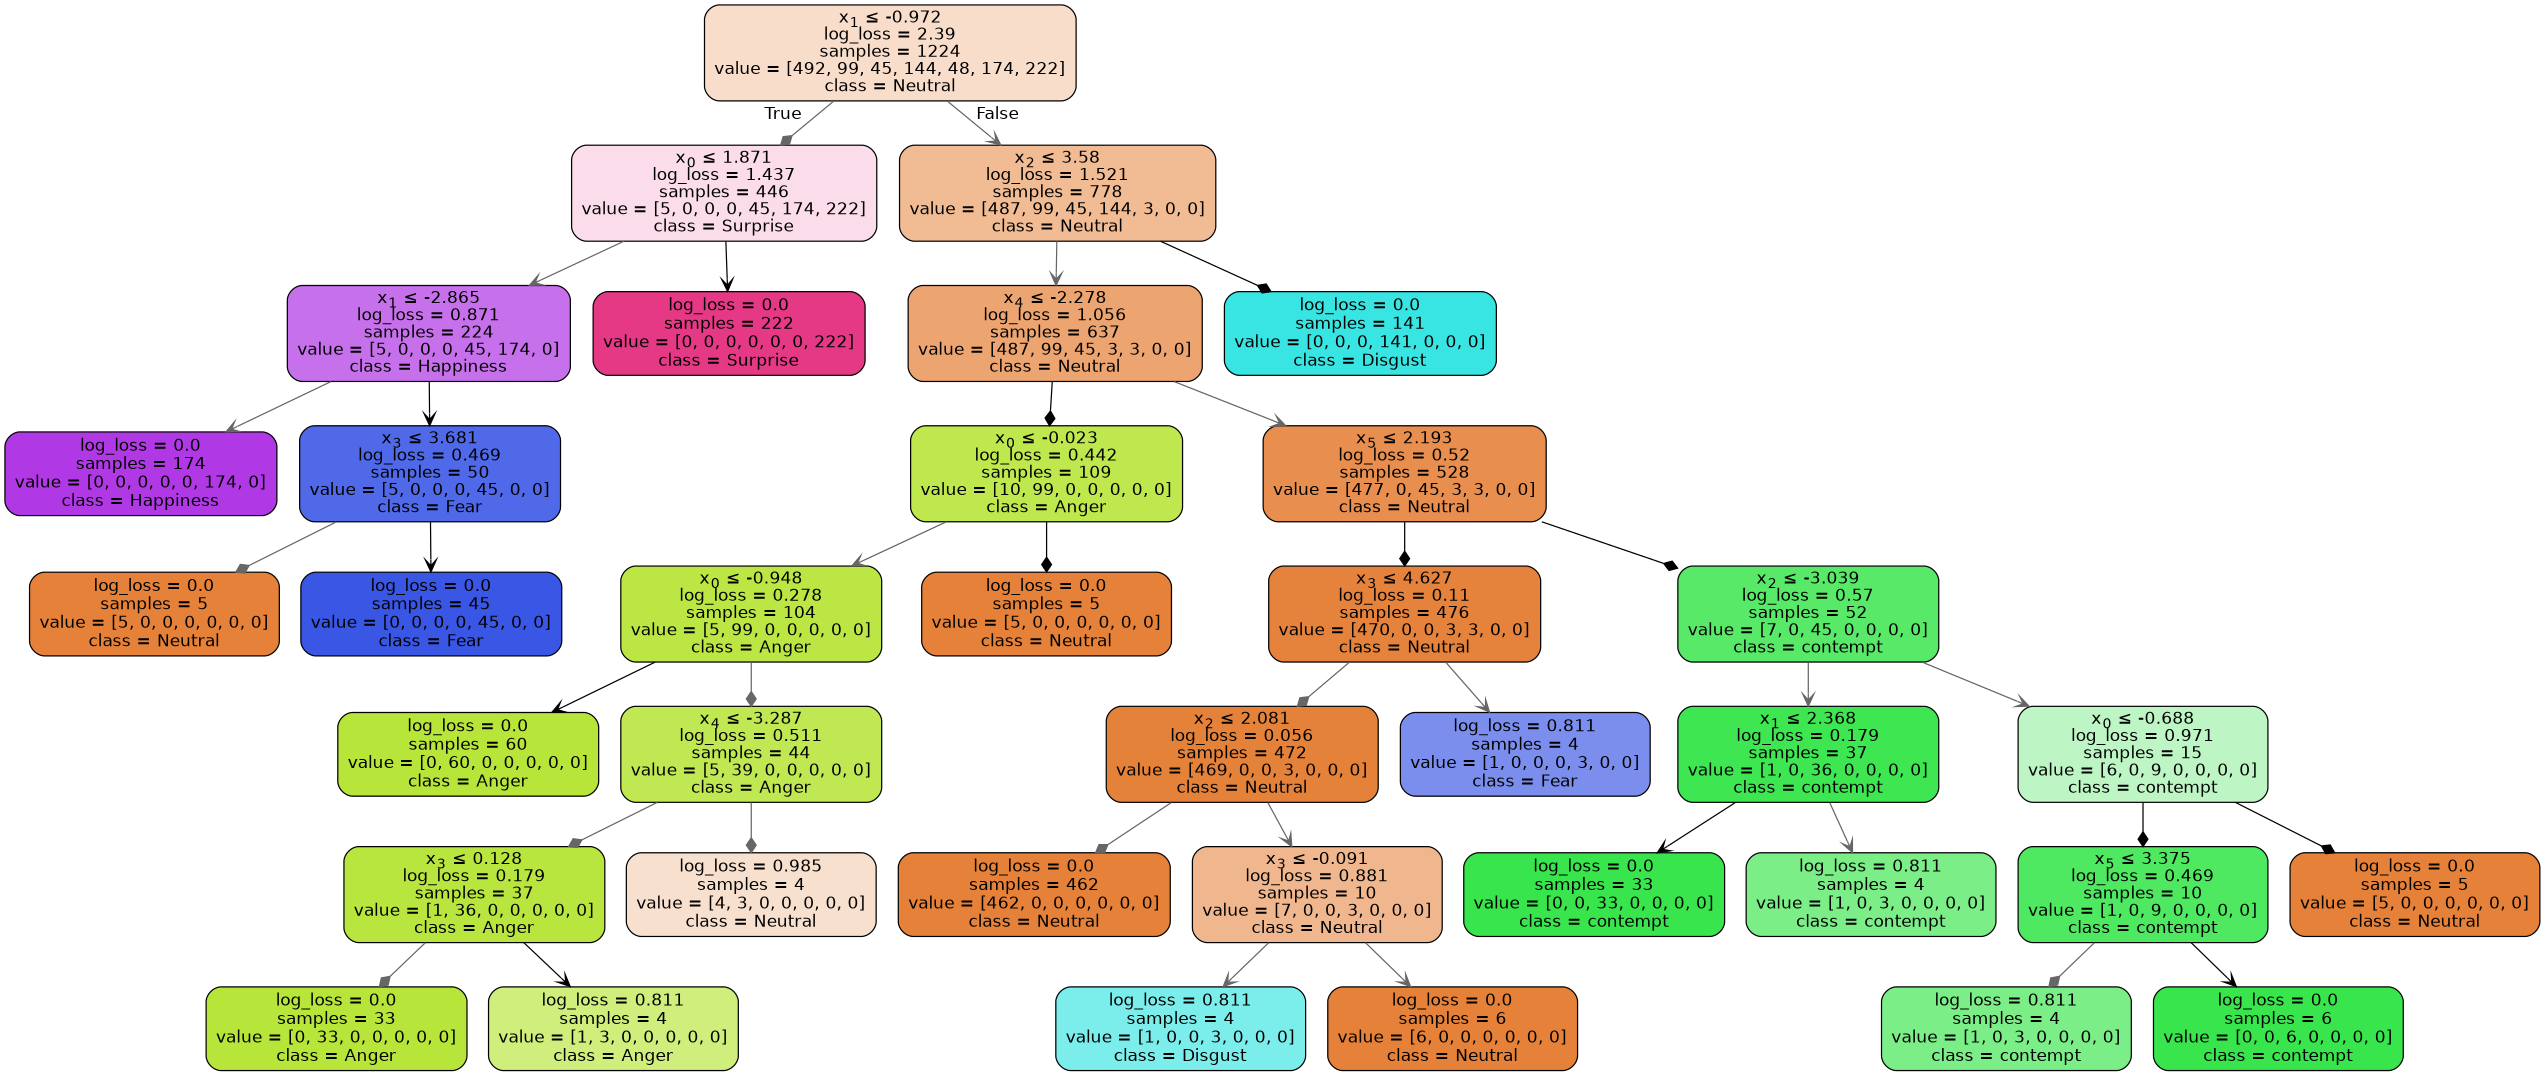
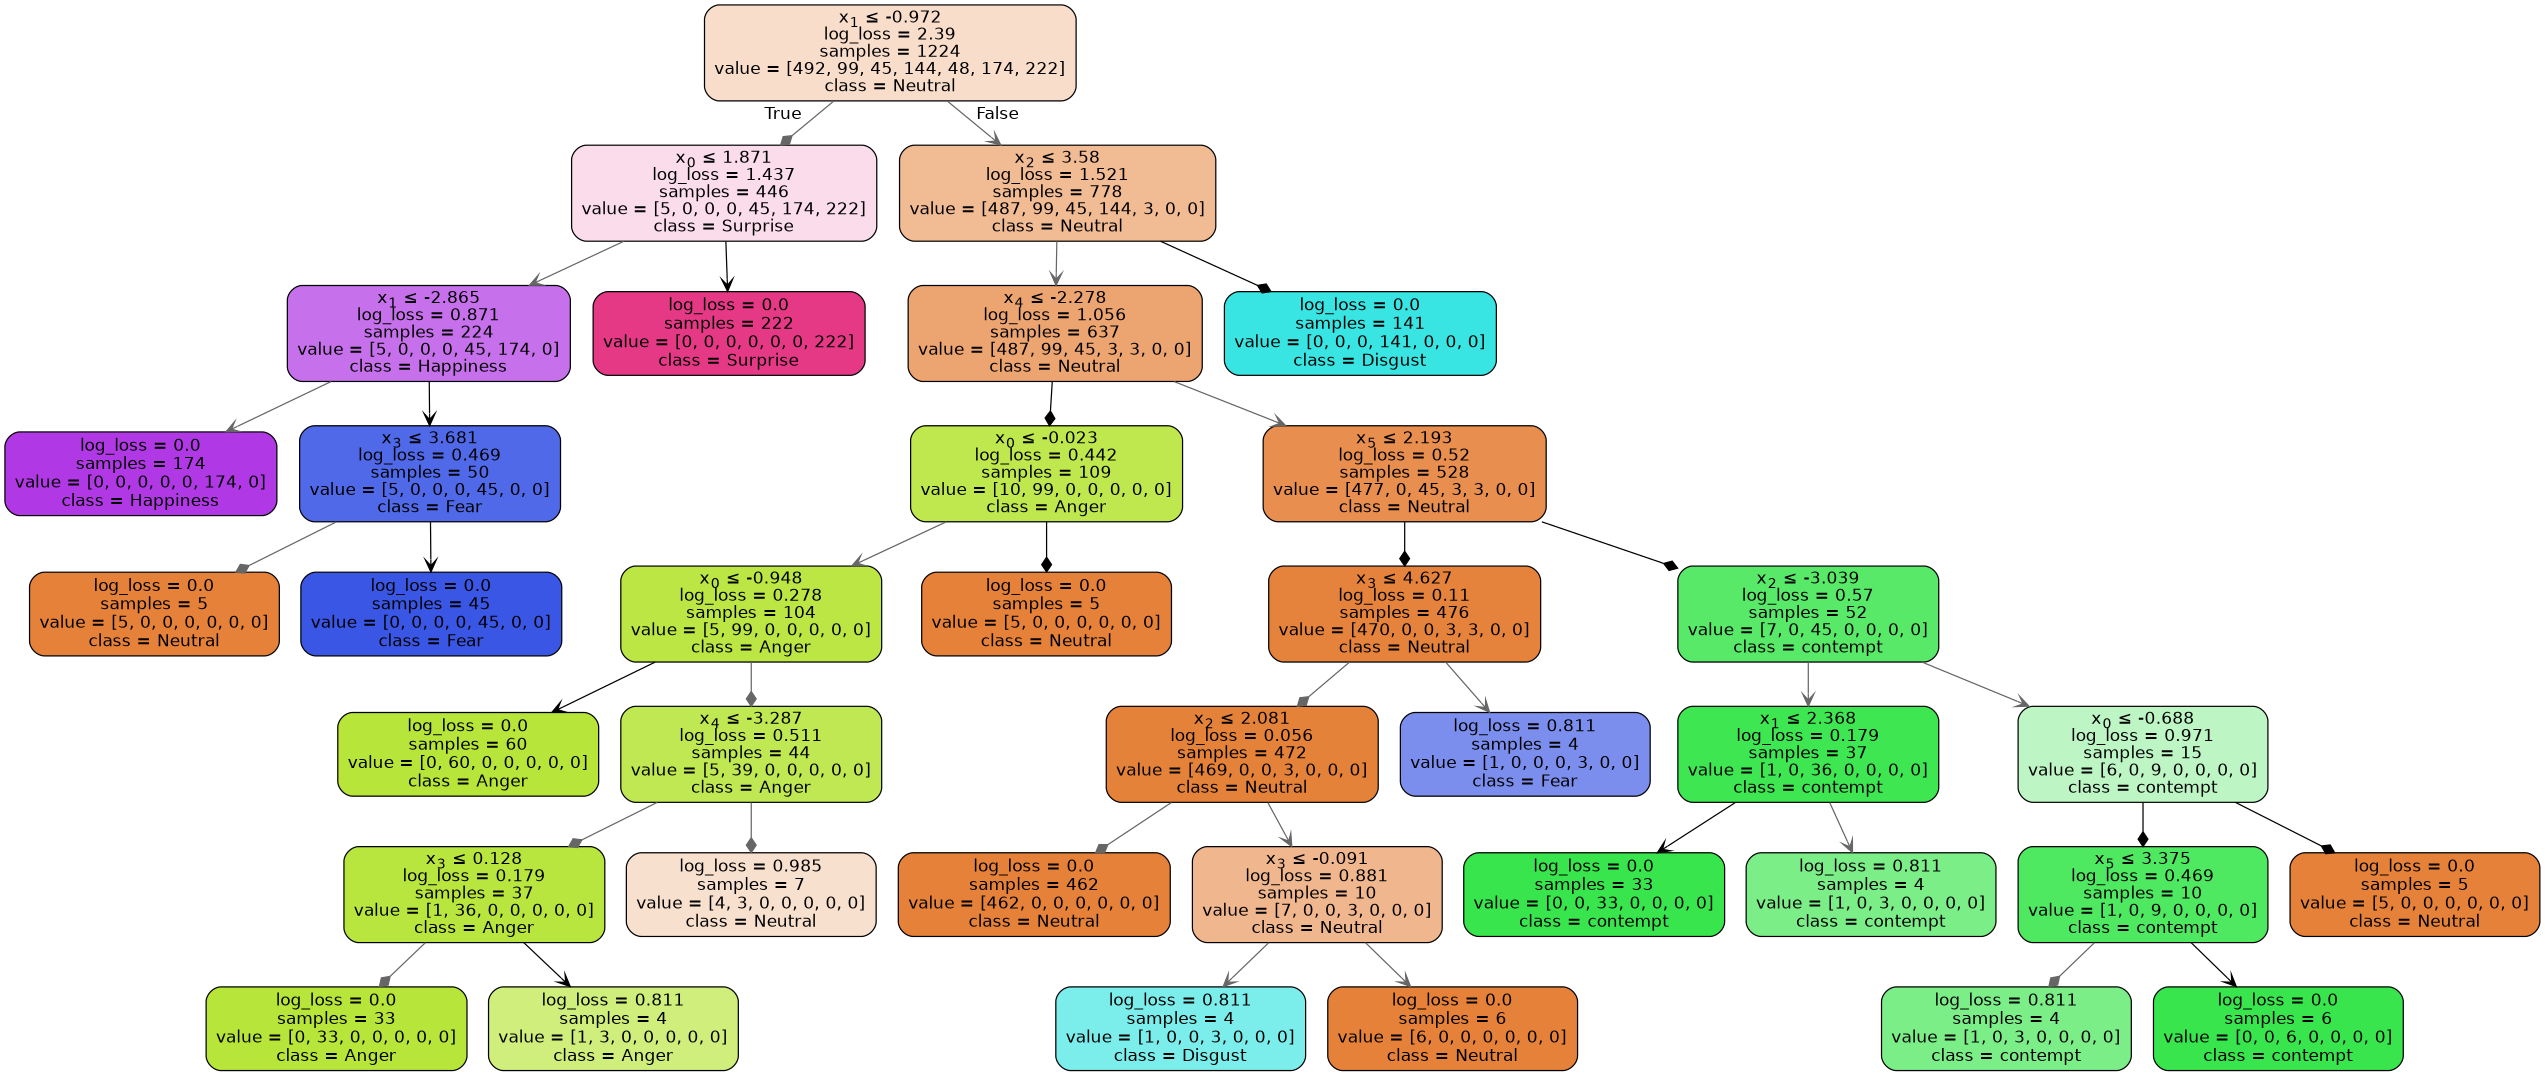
node "log_loss = 0.985": text "samples = 4" -> "samples = 7"
